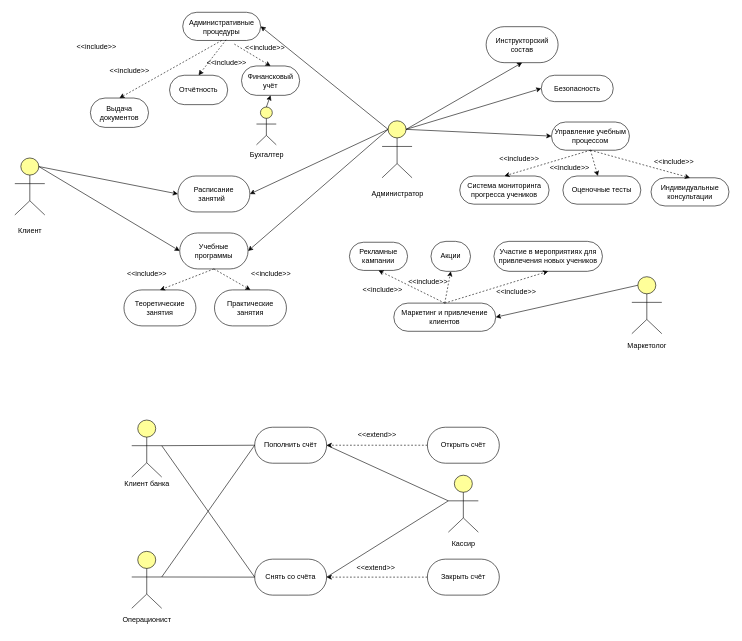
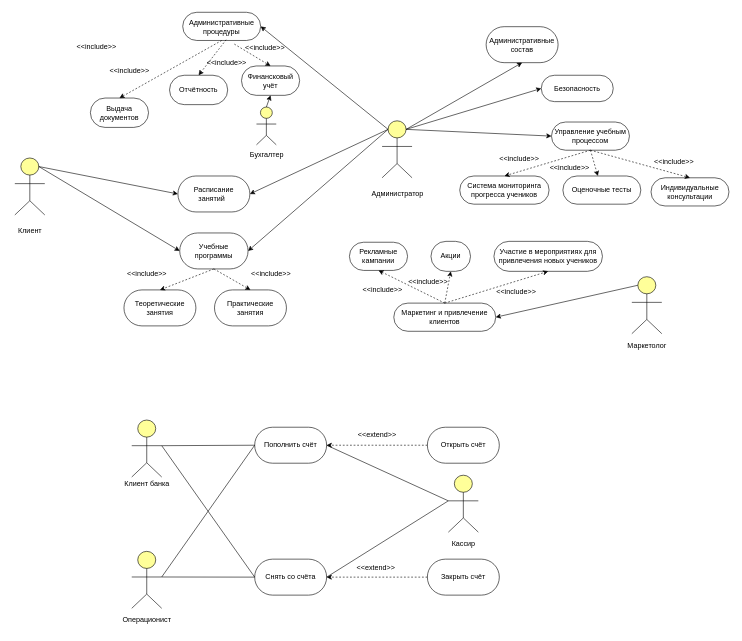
node "Инструкторский состав": label "Инструкторский состав" -> "Административные состав"
